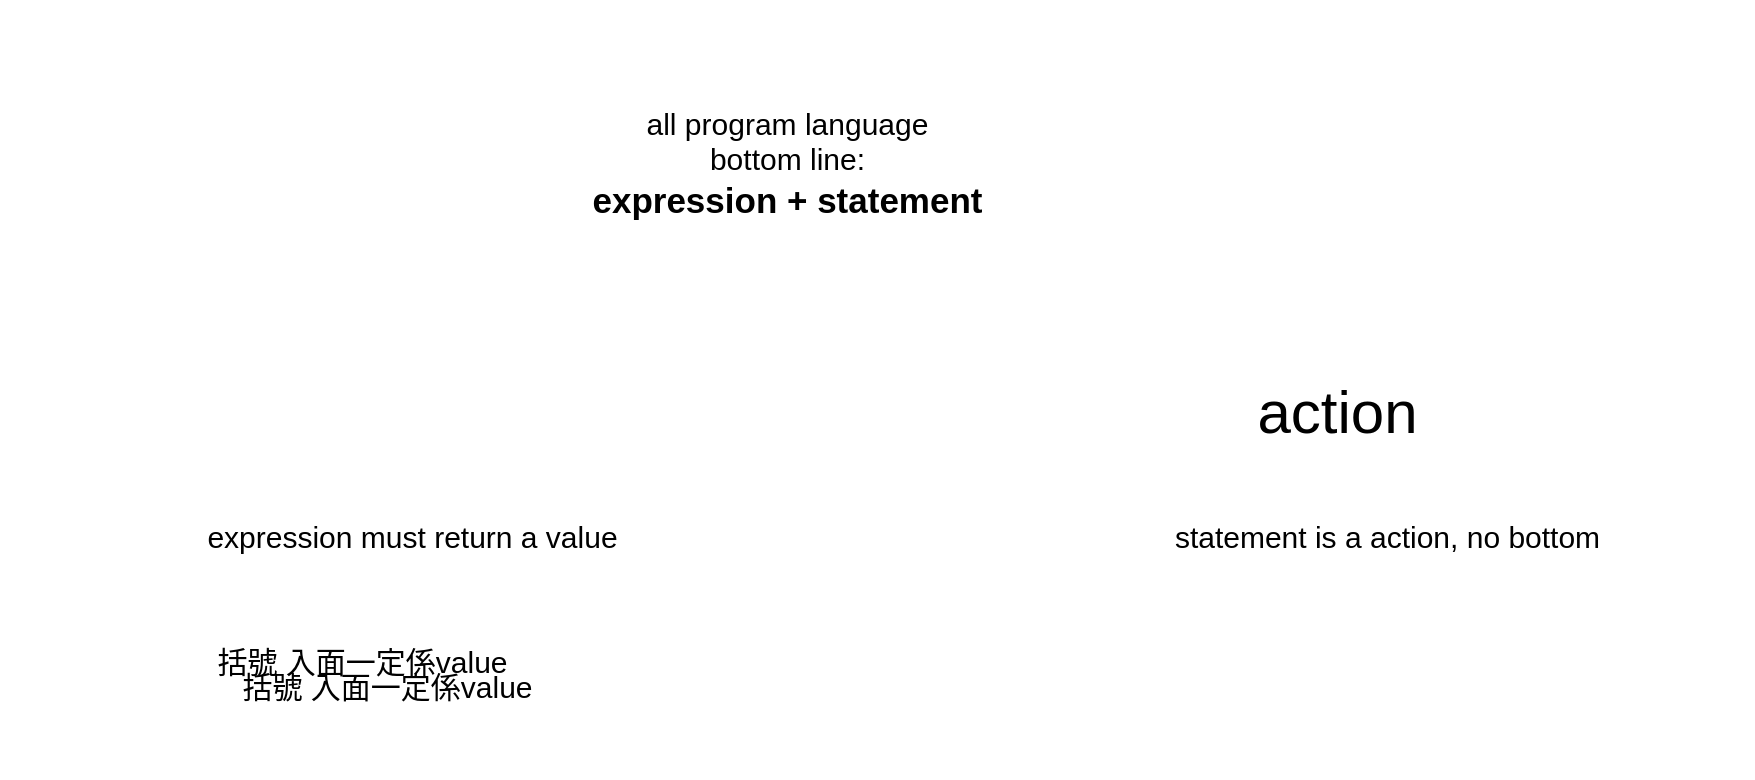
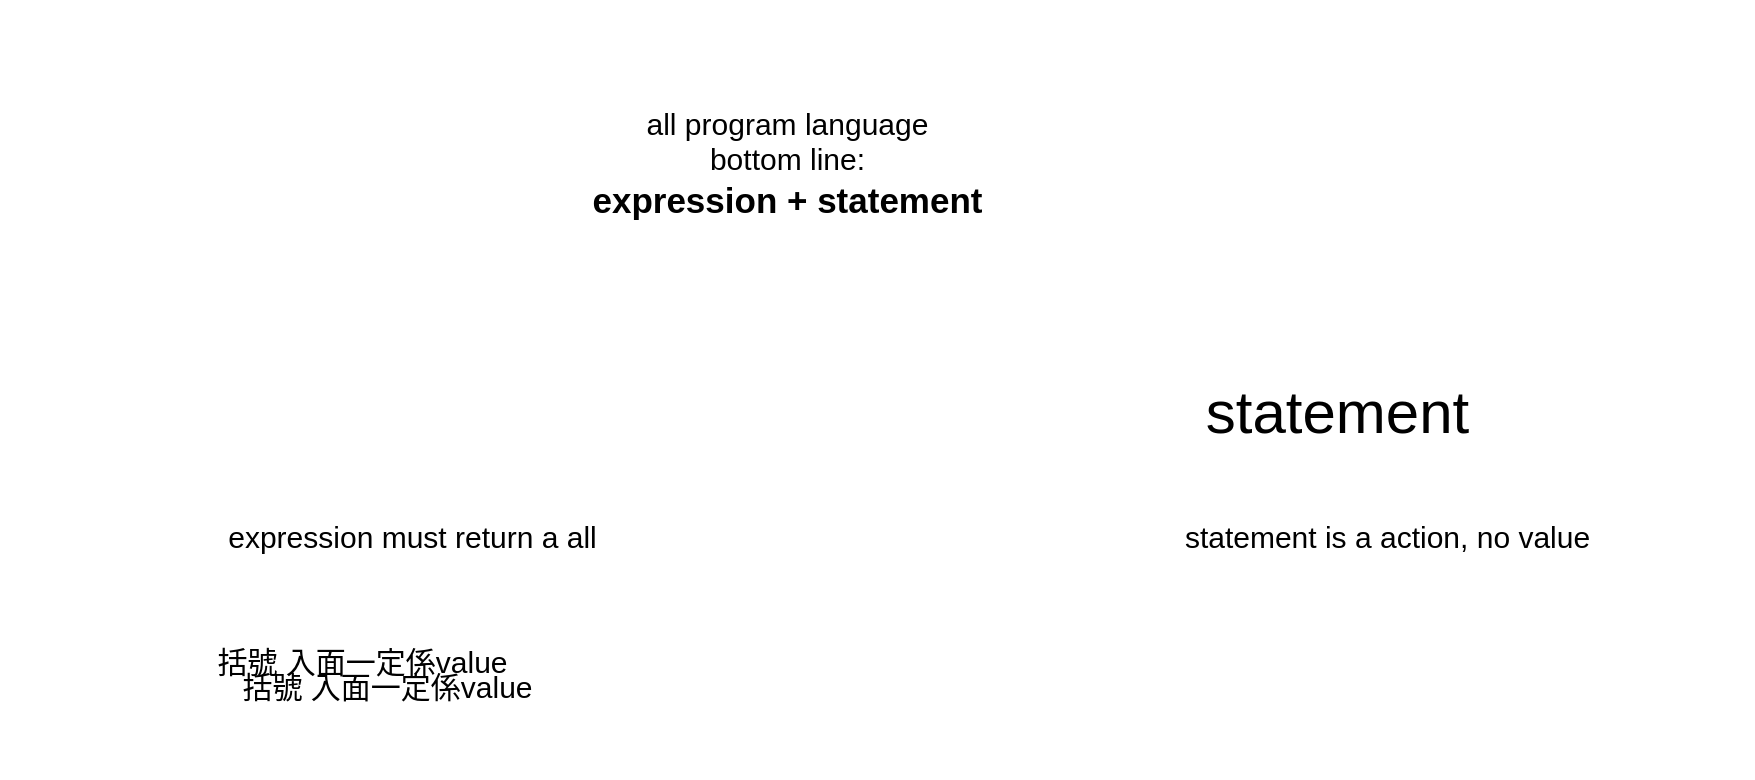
node "action": label "action" -> "statement"
node "expression must return a value": label "expression must return a value" -> "expression must return a all"
node "statement is a action, no bottom": label "statement is a action, no bottom" -> "statement is a action, no value"
